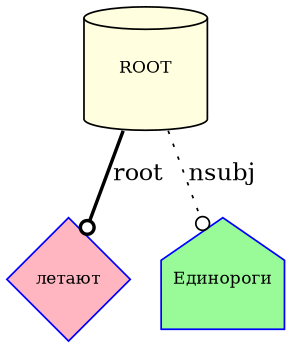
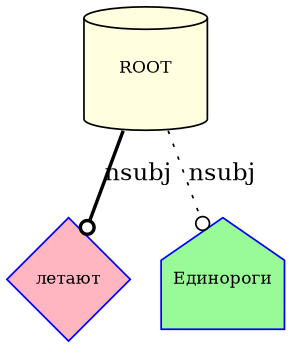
edge "ROOT" -> "летают": label "root" -> "nsubj"
